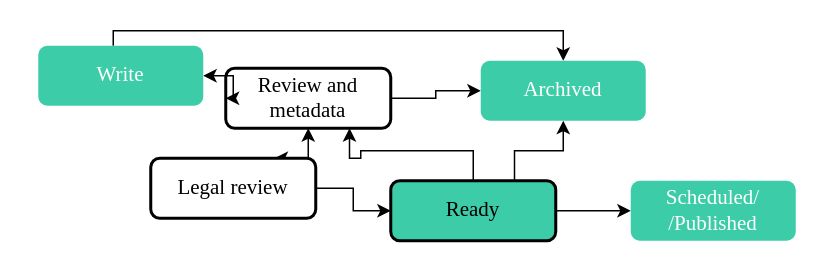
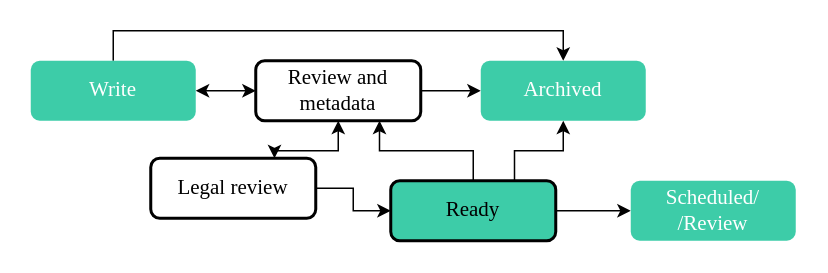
node "Write": moved (121, 76) -> (113, 91)
node "Review and metadata": moved (308, 98) -> (338, 91)
node "Scheduled//Published": label "Scheduled//Published" -> "Scheduled//Review"
